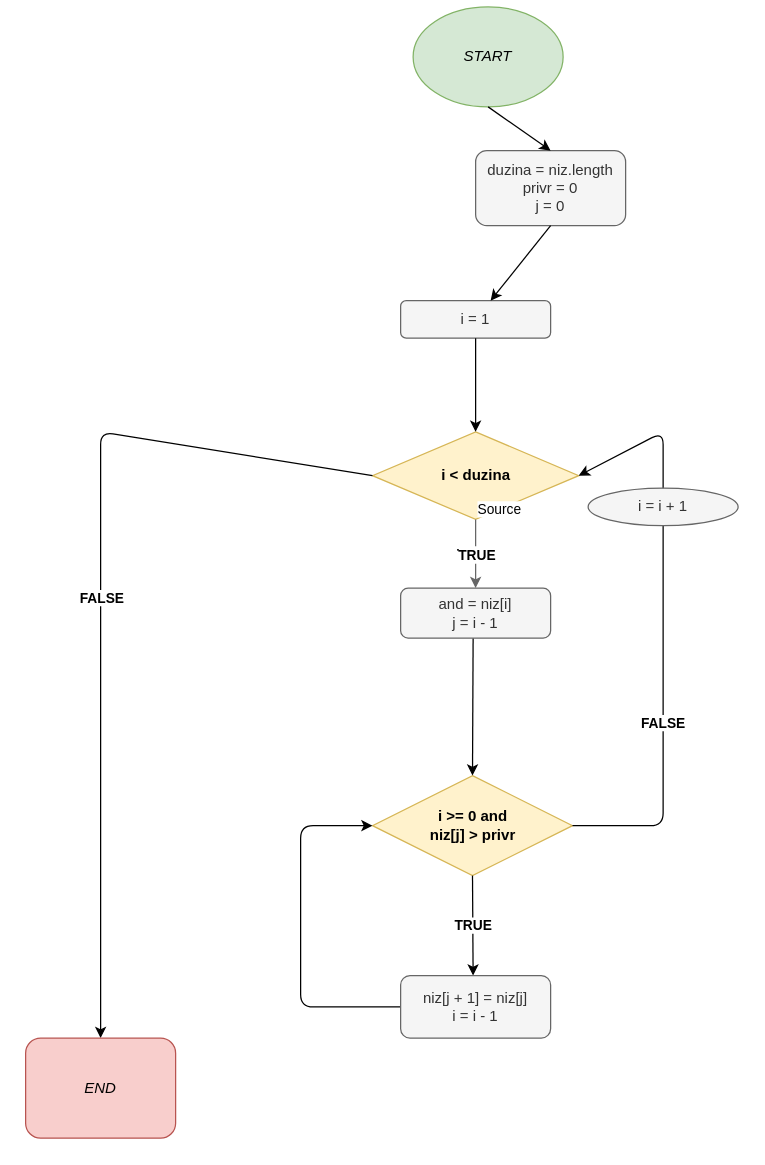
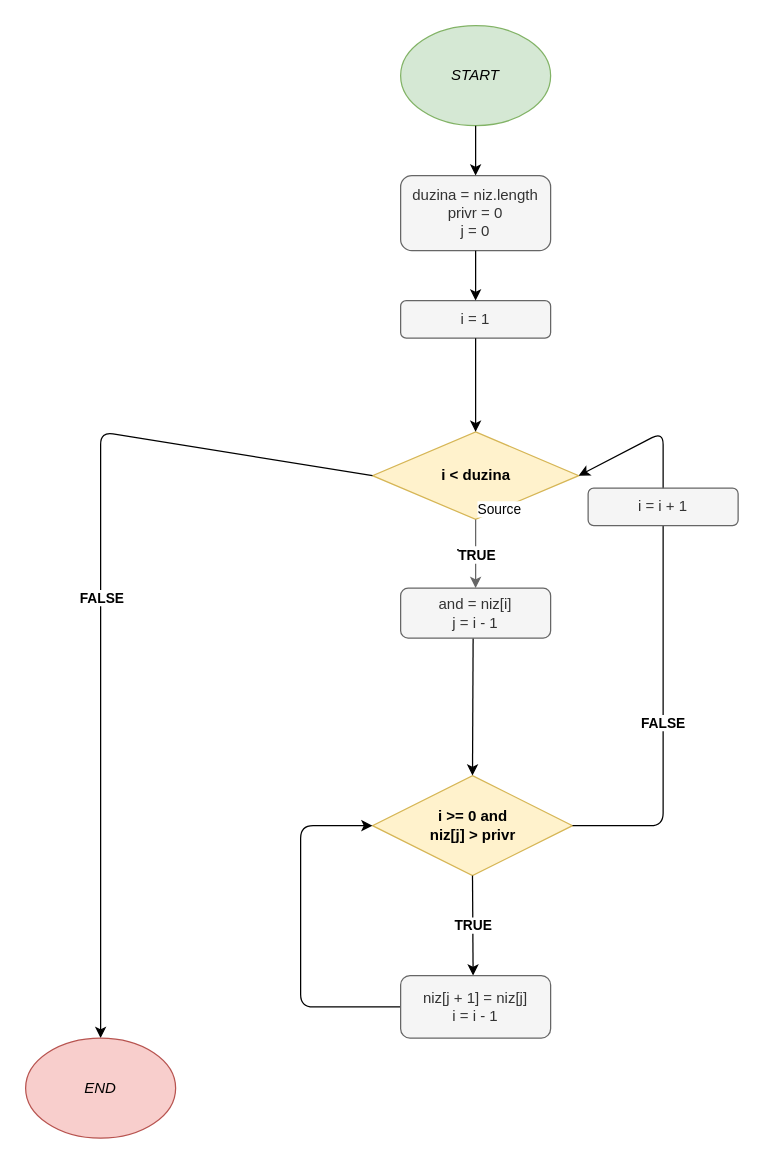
node "START": moved (488, 57) -> (476, 76)
node "duzina = niz.length privr = 0 j = 0": moved (551, 188) -> (476, 213)
node "i = i + 1": shape ellipse -> rounded rectangle
node "END": shape rounded rectangle -> ellipse
